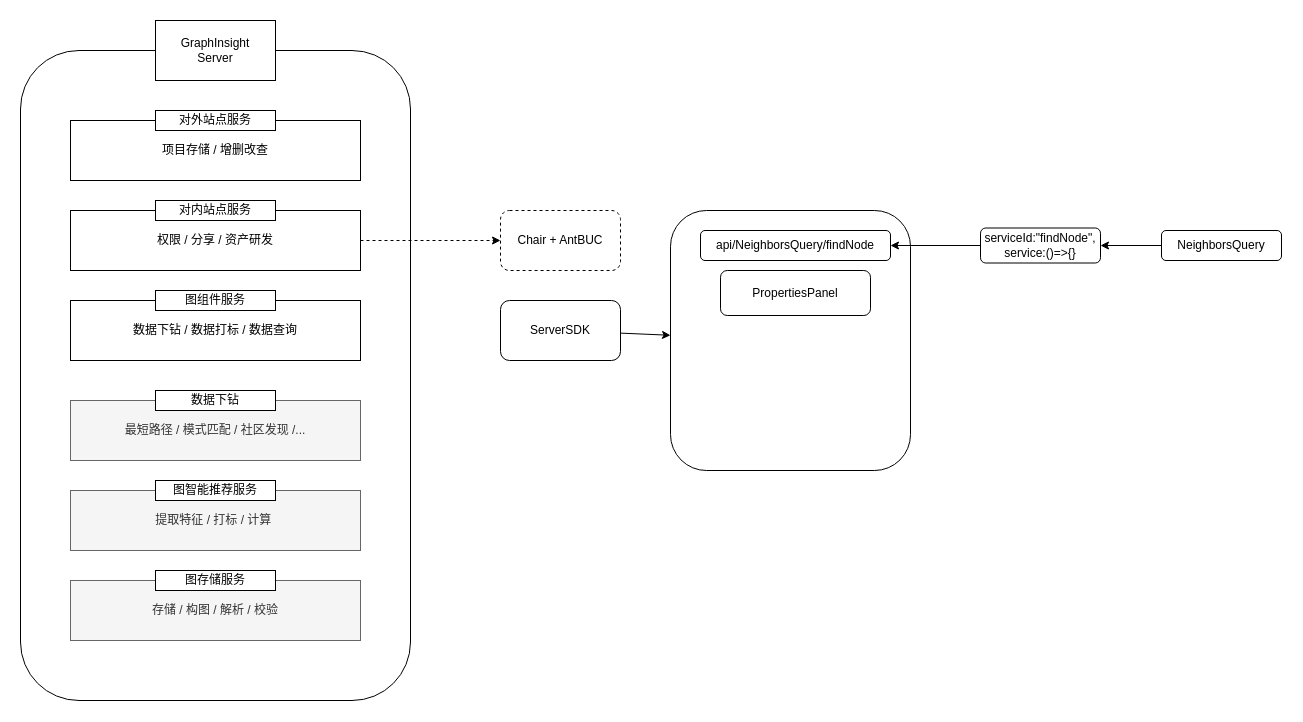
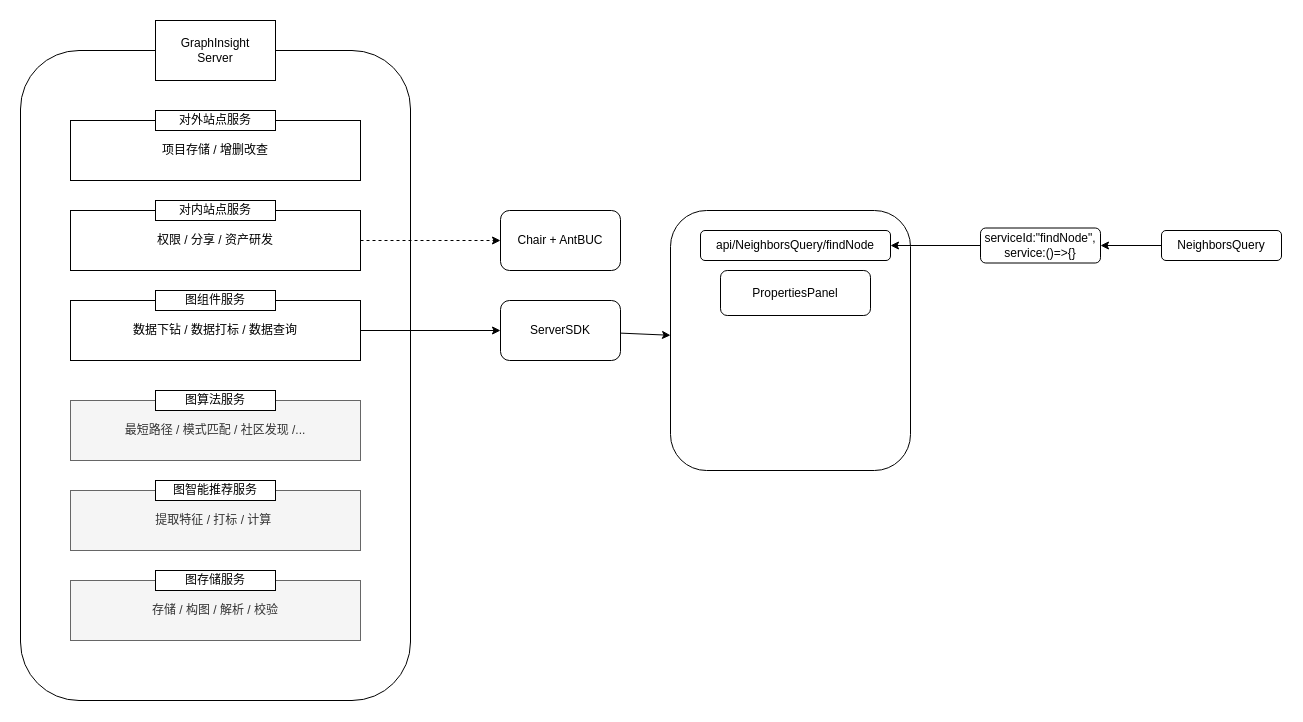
node "Chair + AntBUC": style dashed -> solid
edge "数据下钻 / 数据打标 / 数据查询" -> "ServerSDK": added
node "数据下钻": label "数据下钻" -> "图算法服务"
